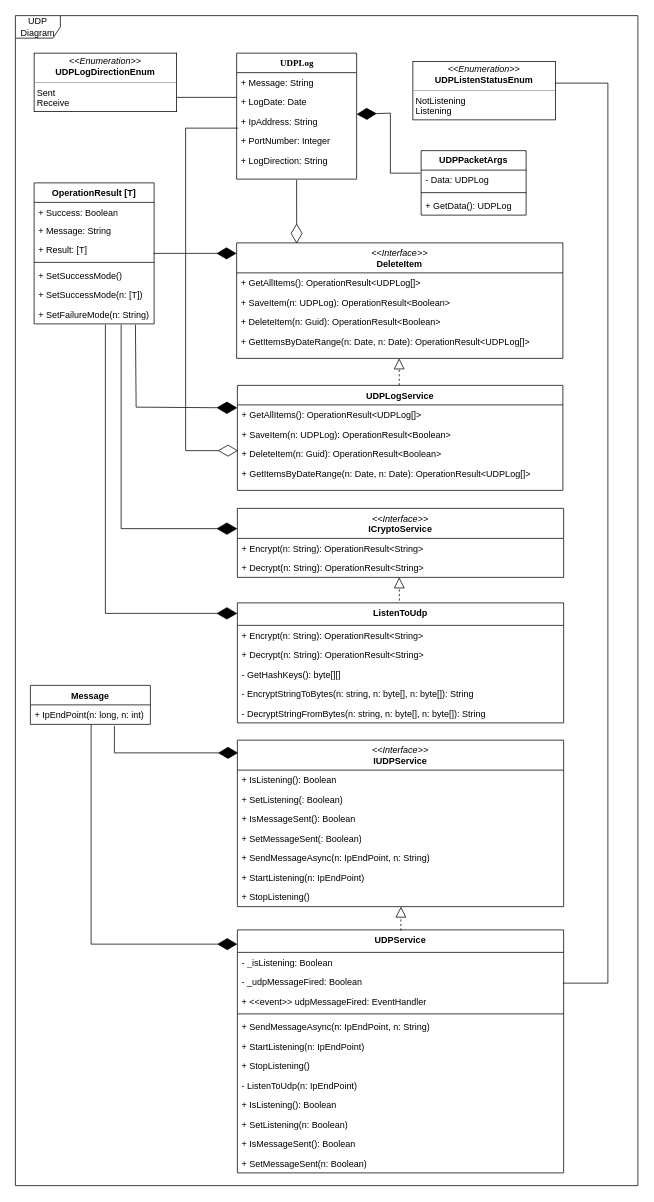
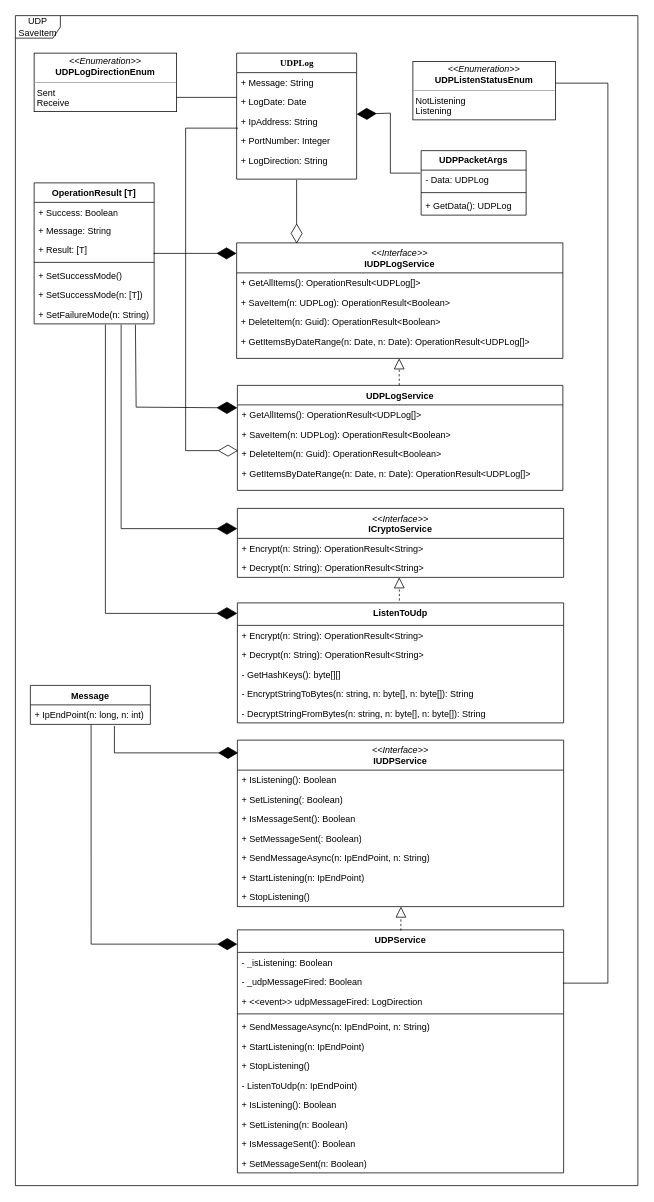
node "UDP Diagram": label "UDP Diagram" -> "UDP SaveItem"
node "<<Interface>> DeleteItem": label "<<Interface>> DeleteItem" -> "<<Interface>> IUDPLogService"
node "+ <<event>> udpMessageFired: EventHandler": label "+ <<event>> udpMessageFired: EventHandler" -> "+ <<event>> udpMessageFired: LogDirection"
